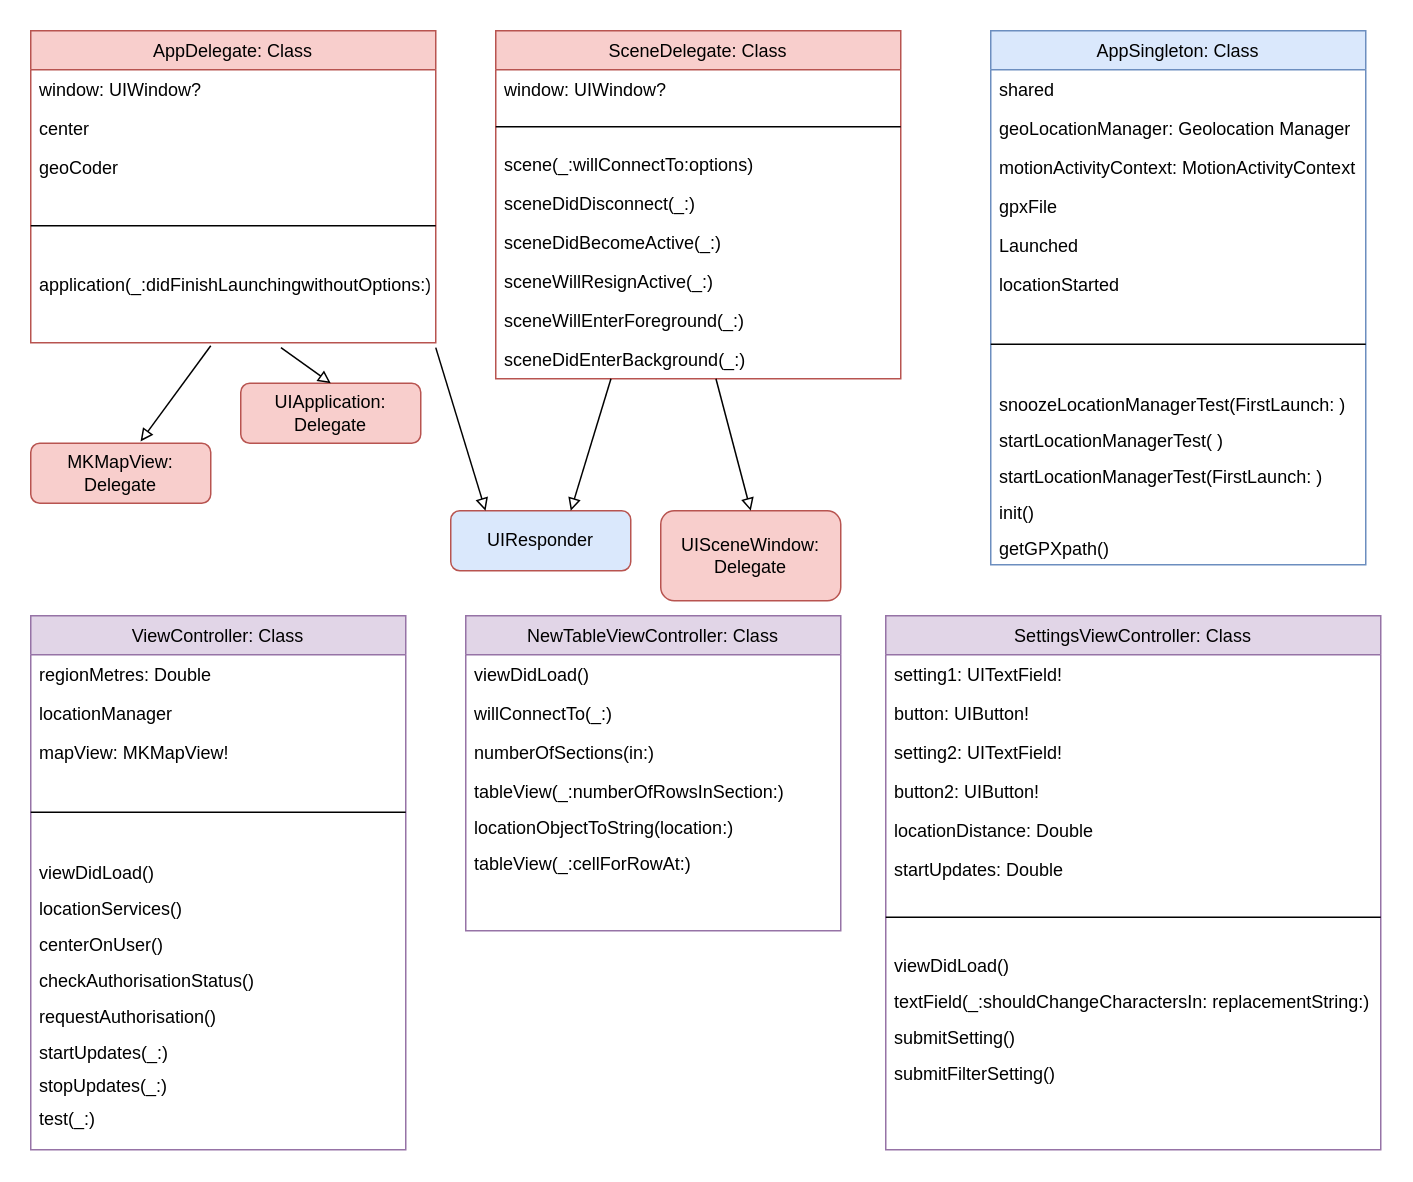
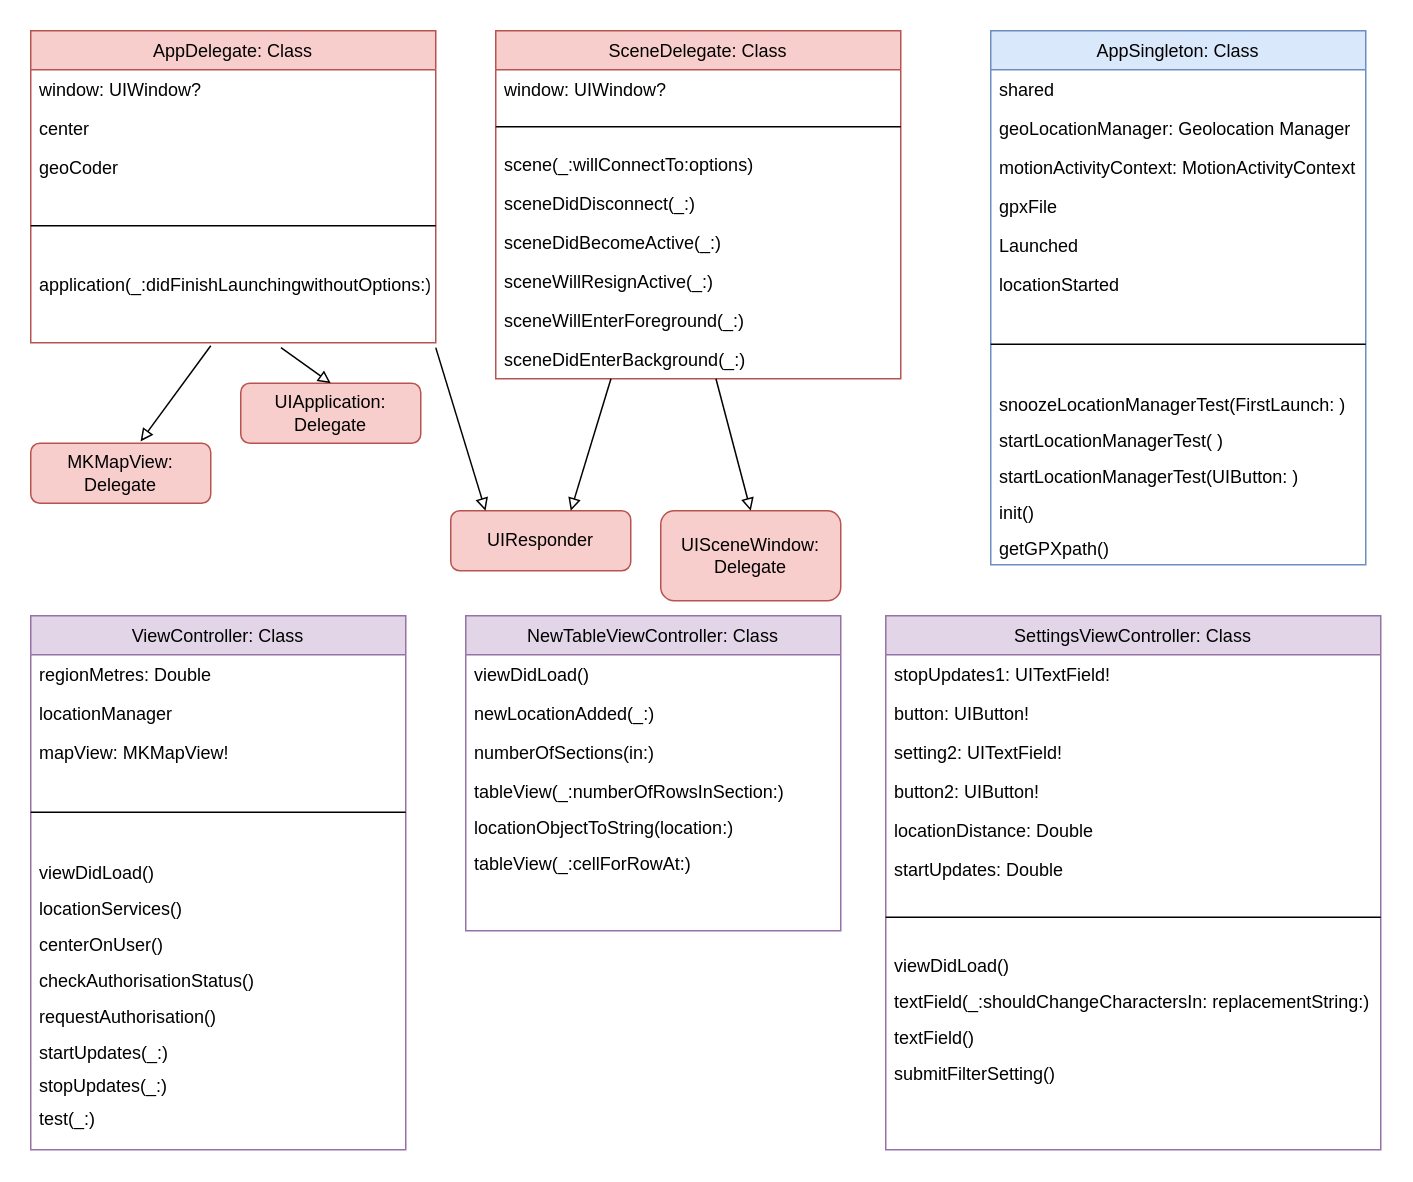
node "startLocationManagerTest(FirstLaunch: )": label "startLocationManagerTest(FirstLaunch: )" -> "startLocationManagerTest(UIButton: )"
node "UIResponder": fillcolor #dae8fc -> #f8cecc
node "setting1: UITextField!": label "setting1: UITextField!" -> "stopUpdates1: UITextField!"
node "willConnectTo(_:)": label "willConnectTo(_:)" -> "newLocationAdded(_:)"
node "submitSetting()": label "submitSetting()" -> "textField()"
